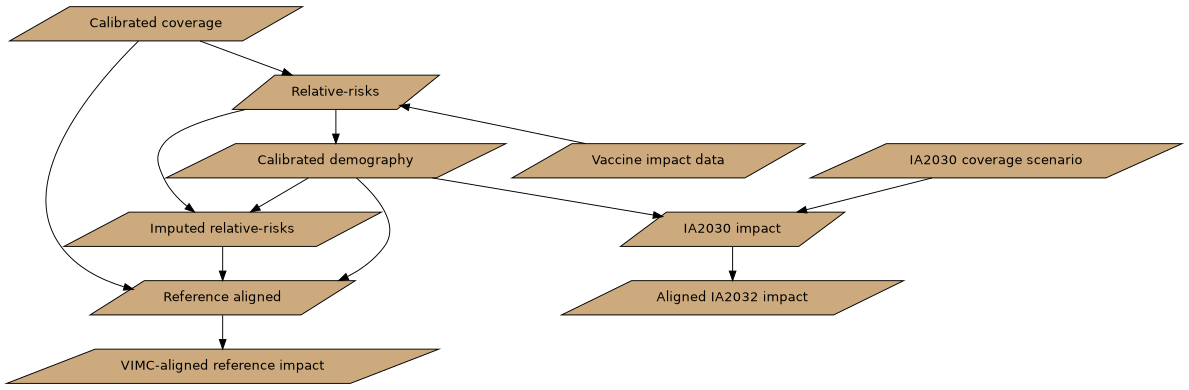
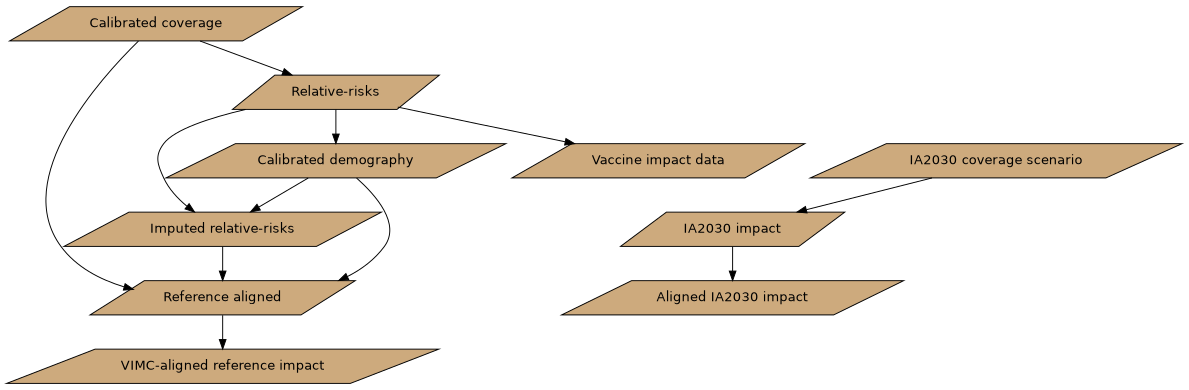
edge "Vaccine impact data" -> "Relative-risks": reversed
edge "Calibrated demography" -> "IA2030 impact": removed
node "Aligned IA2032 impact": label "Aligned IA2032 impact" -> "Aligned IA2030 impact"
